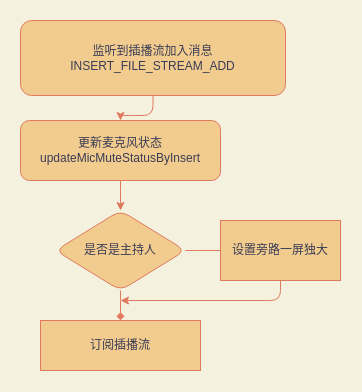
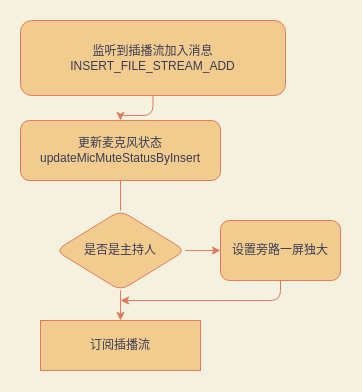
edge "更新麦克风状态 updateMicMuteStatusByInsert" -> "是否是主持人": arrowhead classic -> none
edge "是否是主持人" -- "设置旁路一屏独大": arrowhead none -> classic
node "设置旁路一屏独大": shape rectangle -> rounded rectangle
edge "是否是主持人" -> "订阅插播流": arrowhead diamond -> classic
